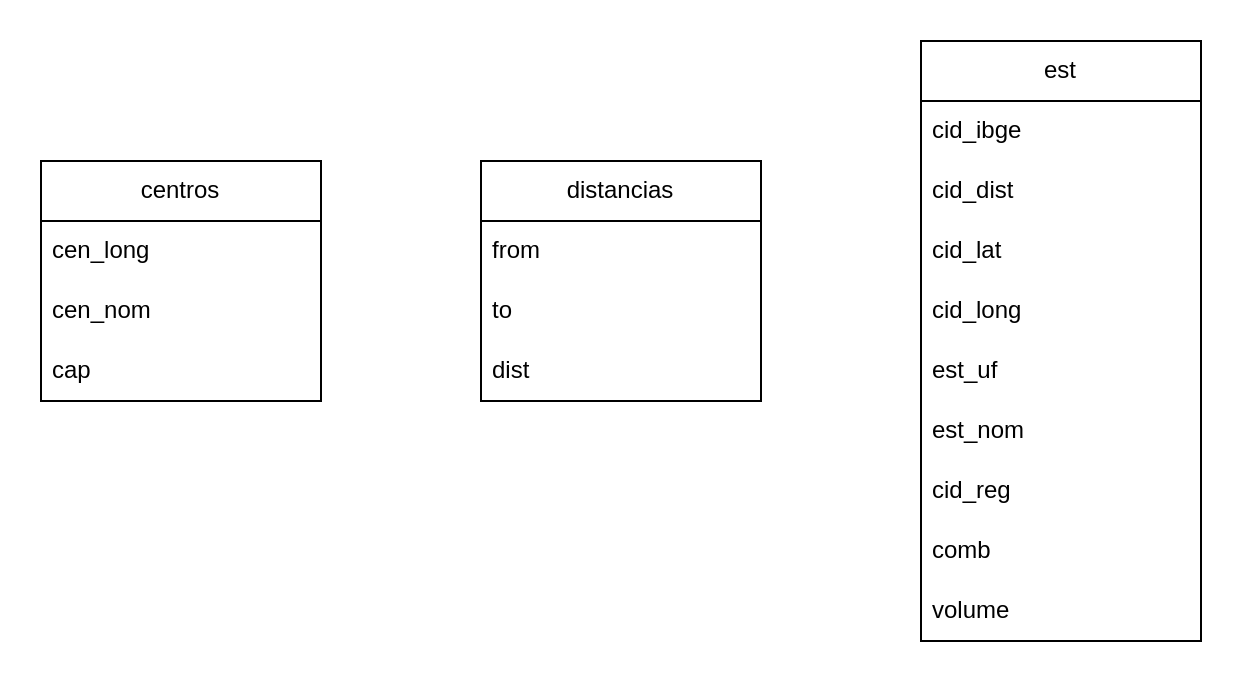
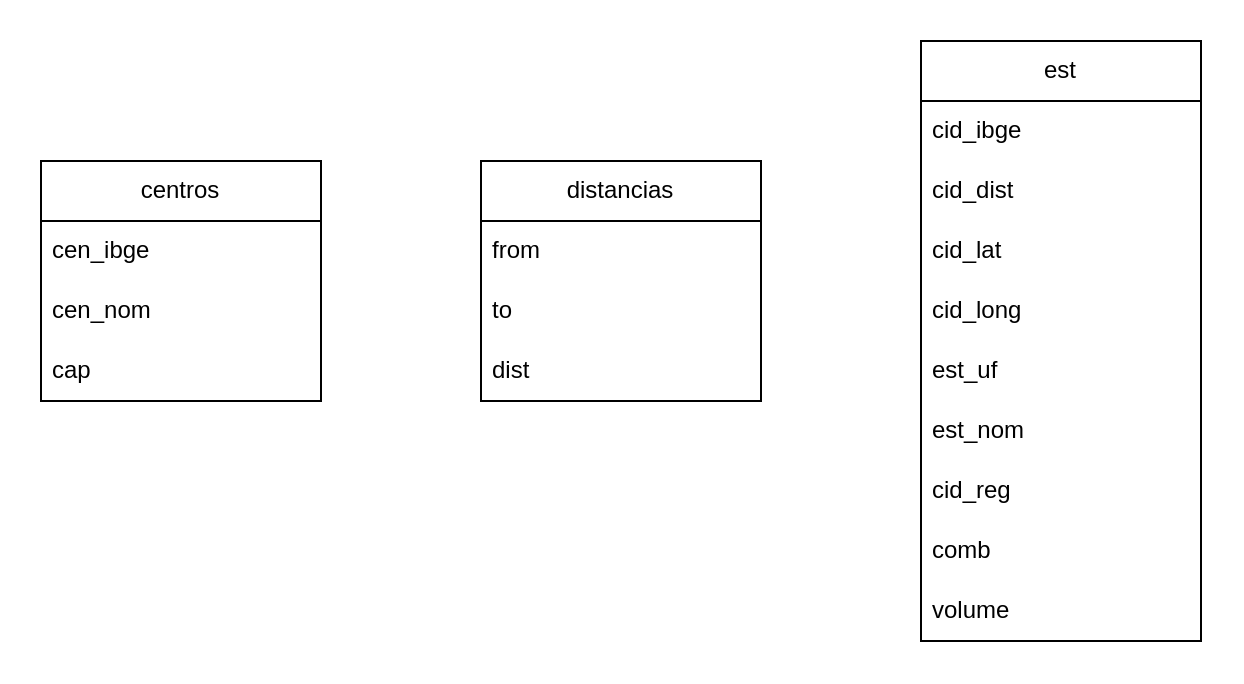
node "cen_long": label "cen_long" -> "cen_ibge"
